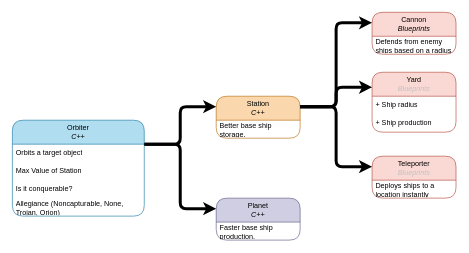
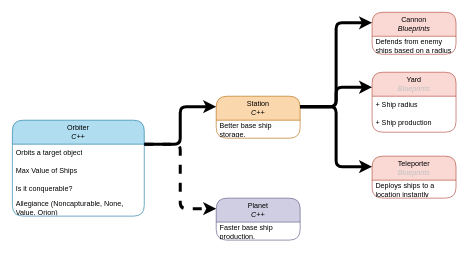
node "Max Value of Station": label "Max Value of Station" -> "Max Value of Ships"
edge "Orbiter C++" -> "Planet C++": style solid -> dashed
node "Allegiance (Noncapturable, None, Trojan, Orion)": label "Allegiance (Noncapturable, None, Trojan, Orion)" -> "Allegiance (Noncapturable, None, Value, Orion)"
